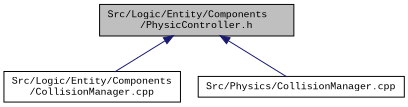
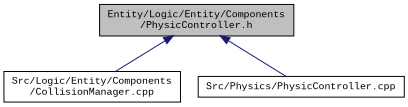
node "Src/Logic/Entity/Components /PhysicController.h": label "Src/Logic/Entity/Components /PhysicController.h" -> "Entity/Logic/Entity/Components /PhysicController.h"
node "Src/Physics/CollisionManager.cpp": label "Src/Physics/CollisionManager.cpp" -> "Src/Physics/PhysicController.cpp"
